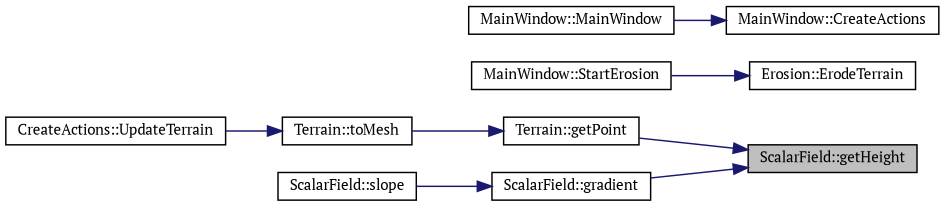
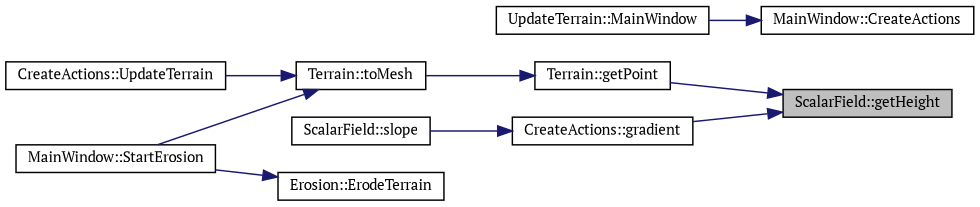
node "MainWindow::MainWindow": label "MainWindow::MainWindow" -> "UpdateTerrain::MainWindow"
edge "MainWindow::StartErosion" -> "Terrain::toMesh": added
node "ScalarField::gradient": label "ScalarField::gradient" -> "CreateActions::gradient"
